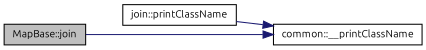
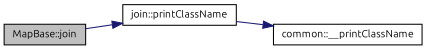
edge "MapBase::join" -> "common::__printClassName": now "MapBase::join" -> "join::printClassName"
